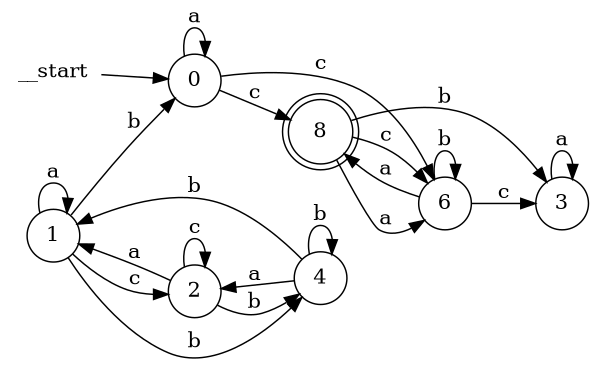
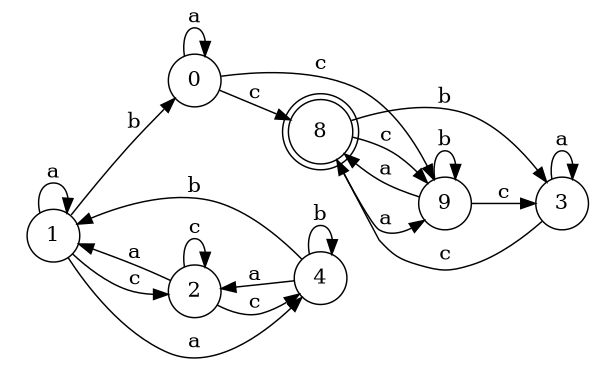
node "__start": removed
node "6": label "6" -> "9"
edge "3" -> "8": added, label "c"
edge "2" -> "4": label "b" -> "c"
edge "1" -> "4": label "b" -> "a"
